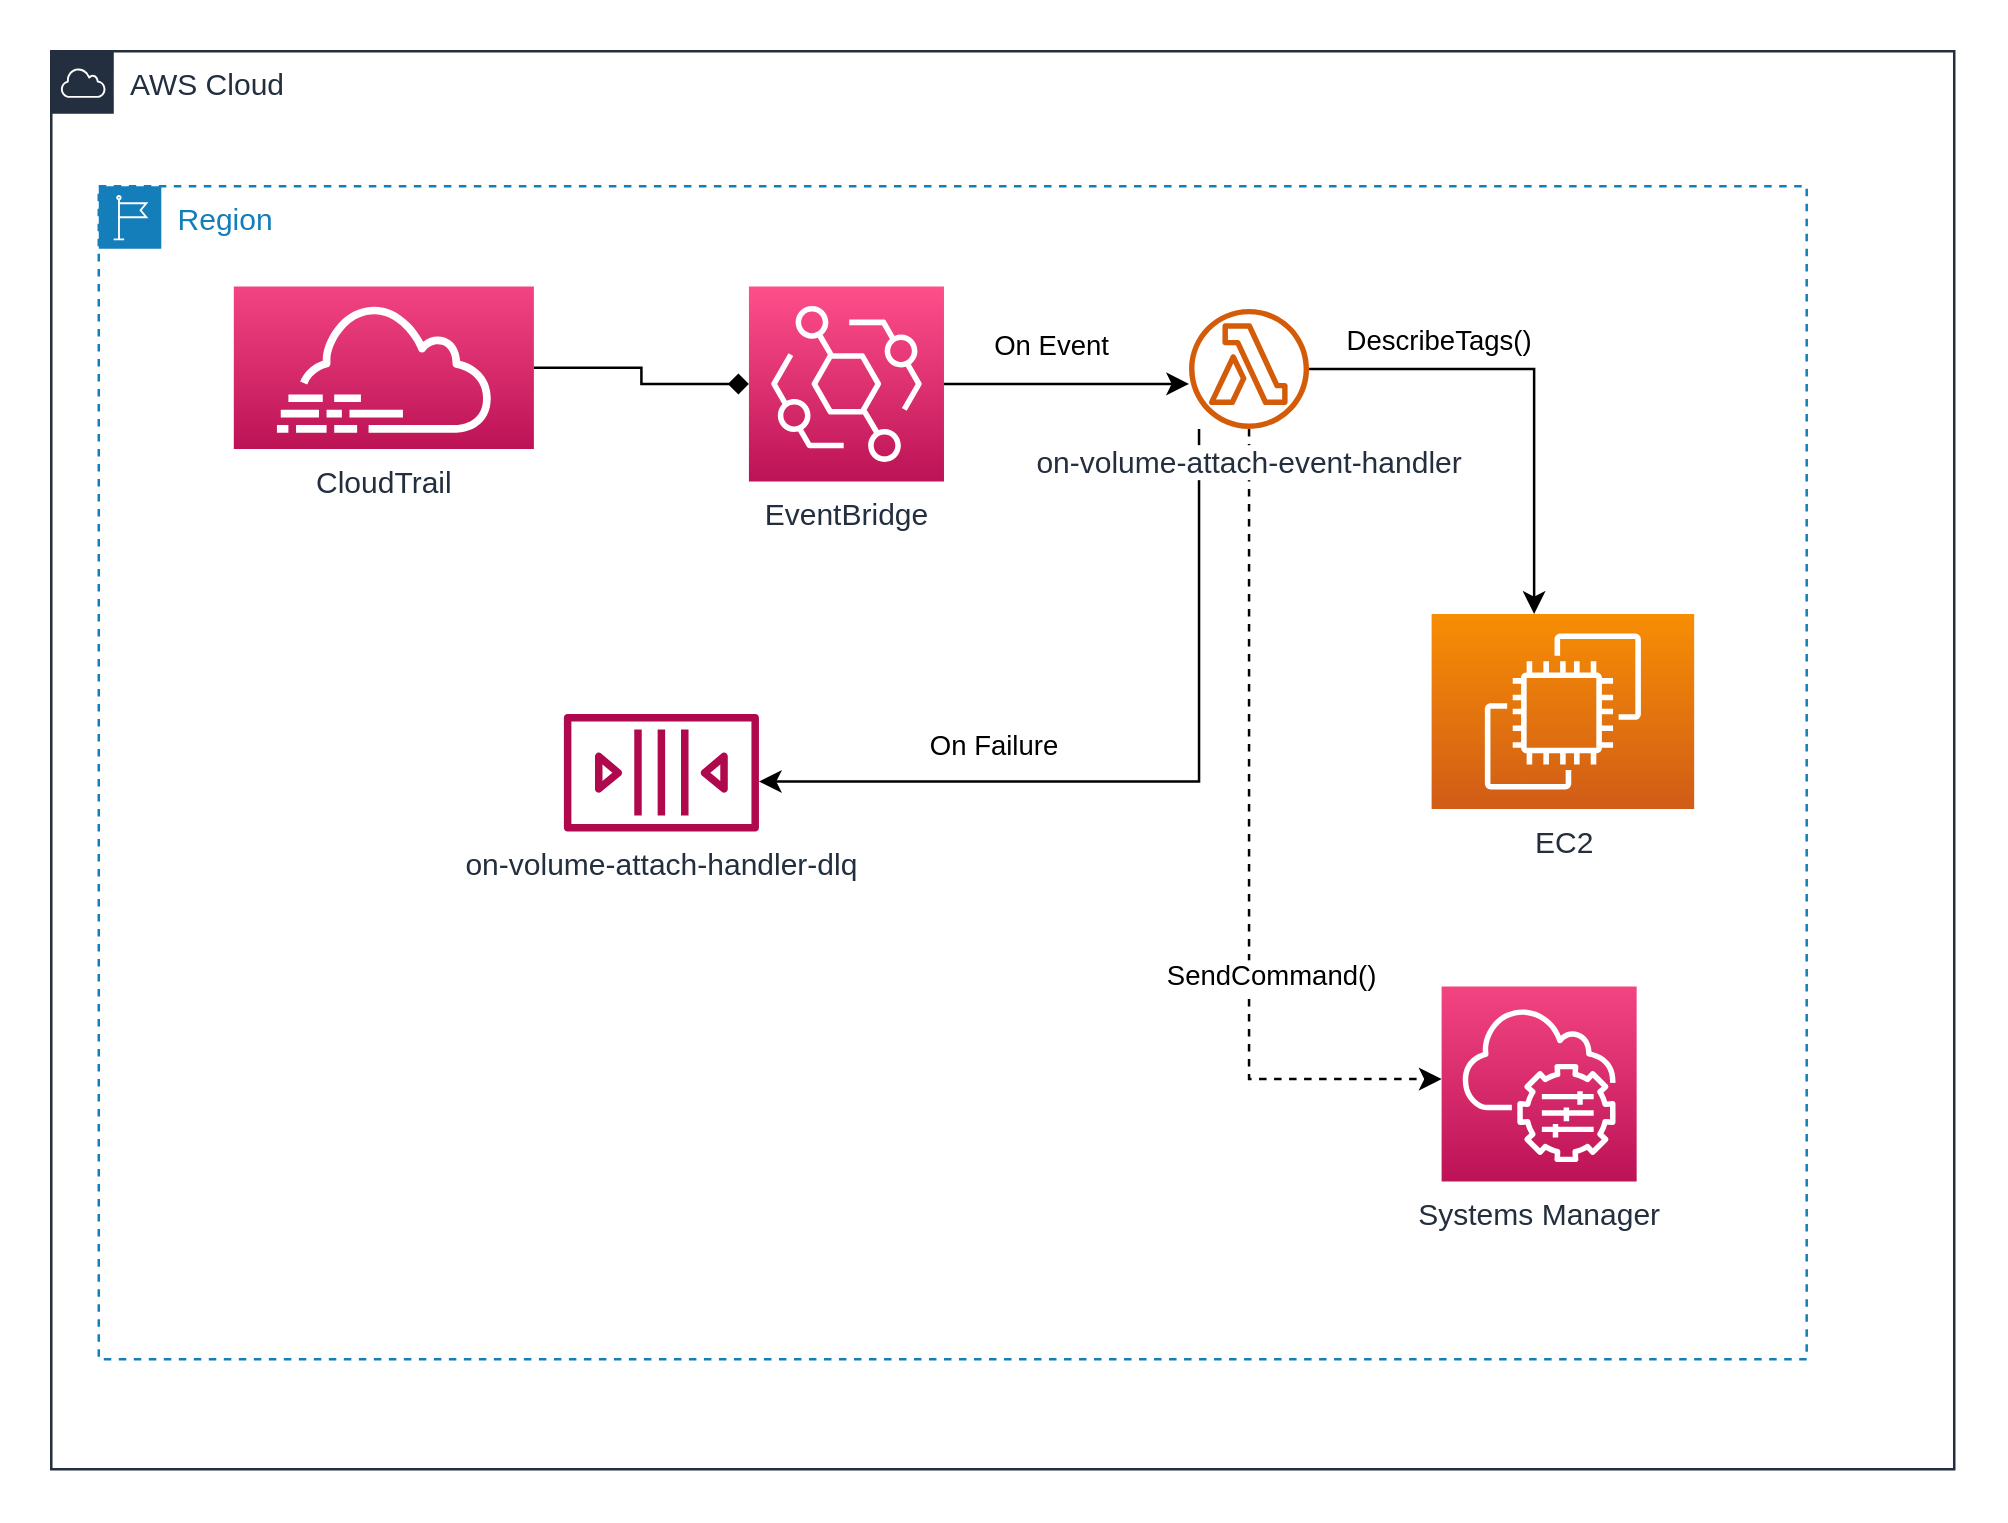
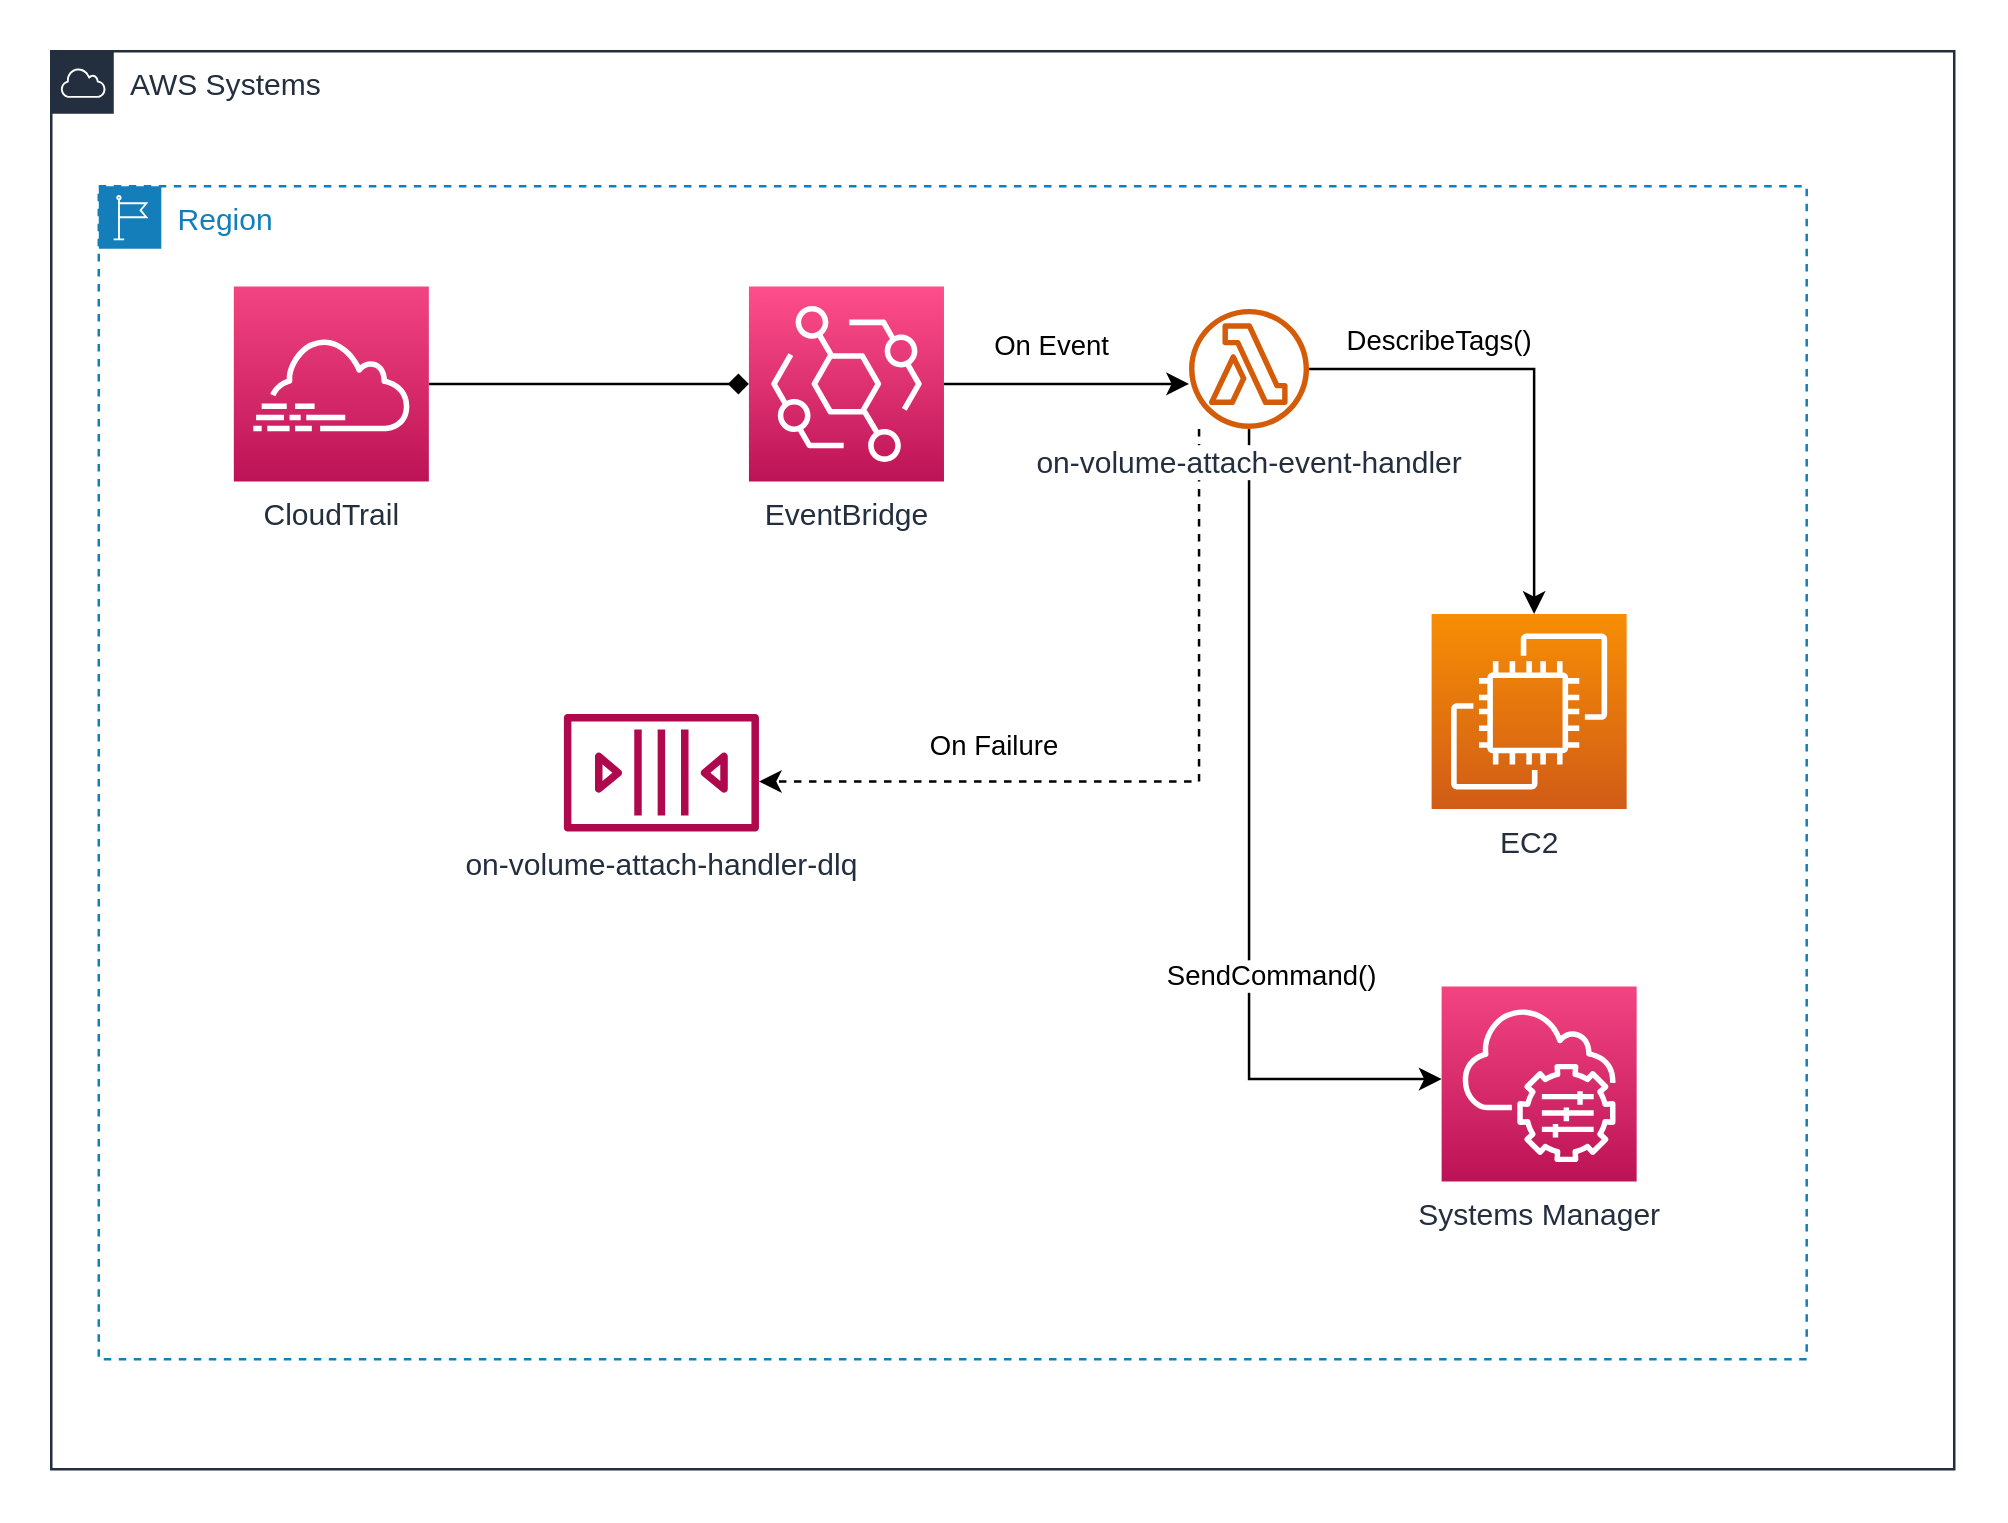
node "AWS Cloud": label "AWS Cloud" -> "AWS Systems"
node "CloudTrail": size 300x163 -> 195x195
node "EC2": size 263x195 -> 195x195
edge "on-volume-attach-event-handler" -> "Systems Manager": style dashed -> solid
edge "on-volume-attach-event-handler" -> "on-volume-attach-handler-dlq": style solid -> dashed
